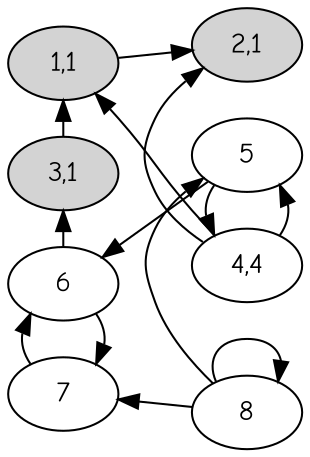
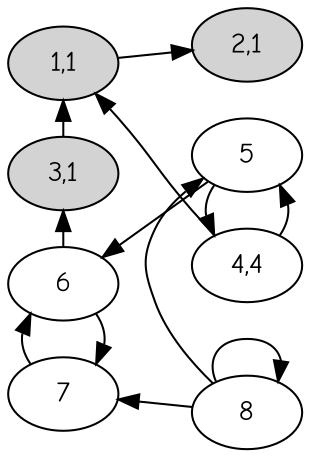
edge "4,4" -> "2,1": removed
